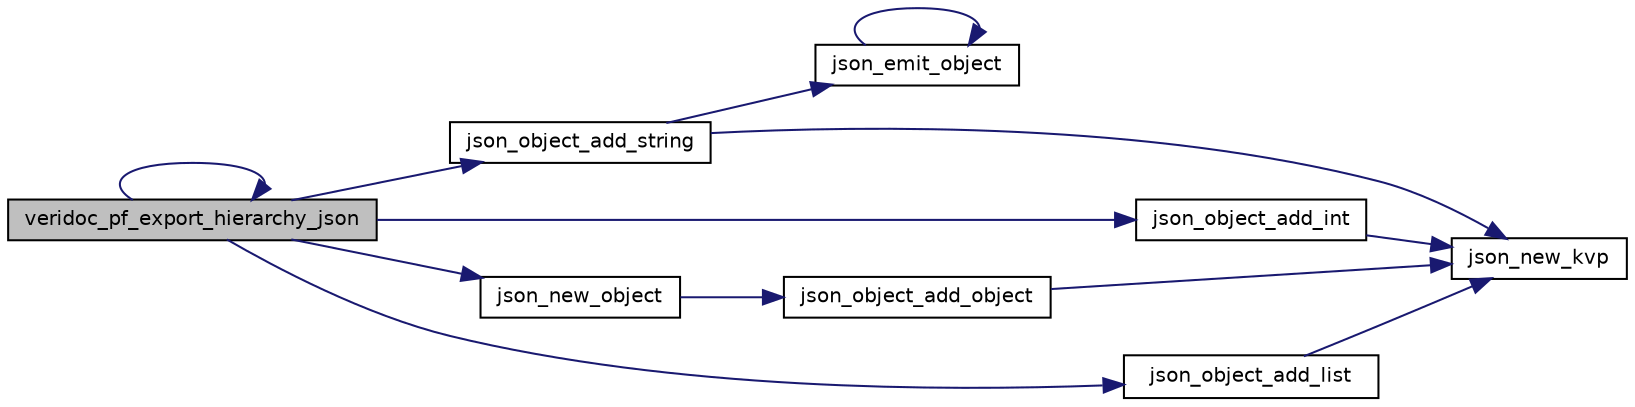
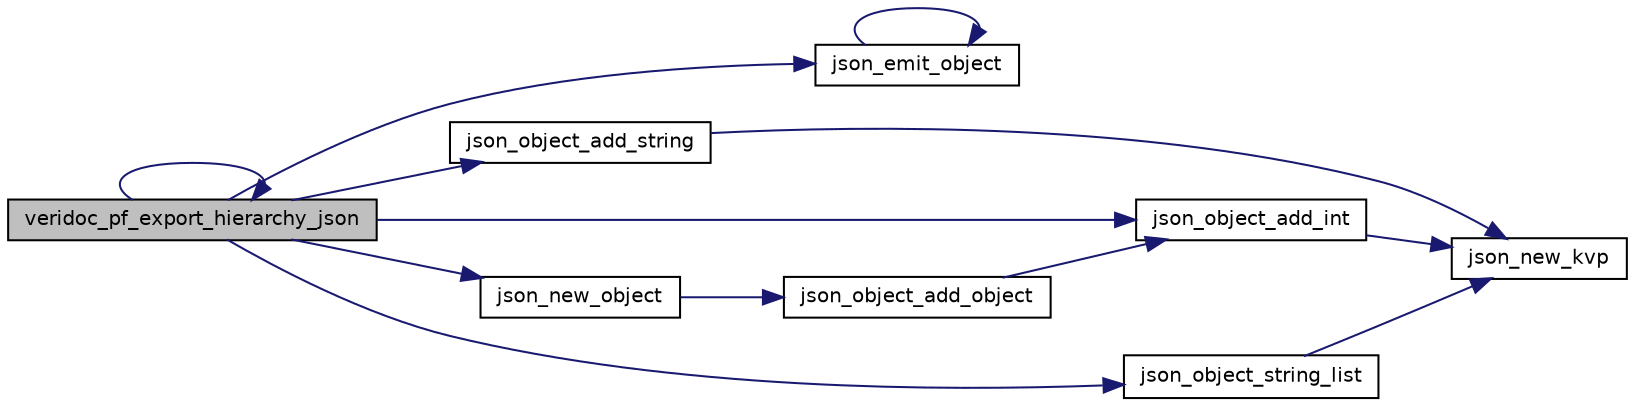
edge "json_object_add_string" -> "json_emit_object": now "veridoc_pf_export_hierarchy_json" -> "json_emit_object"
edge "json_object_add_object" -> "json_new_kvp": now "json_object_add_object" -> "json_object_add_int"
node "json_object_add_list": label "json_object_add_list" -> "json_object_string_list"
